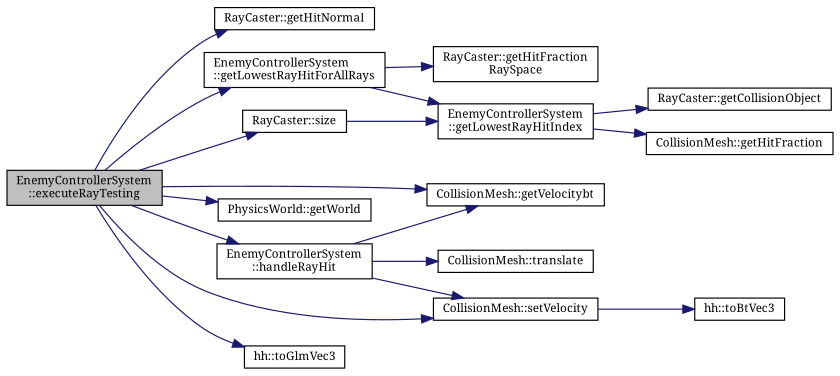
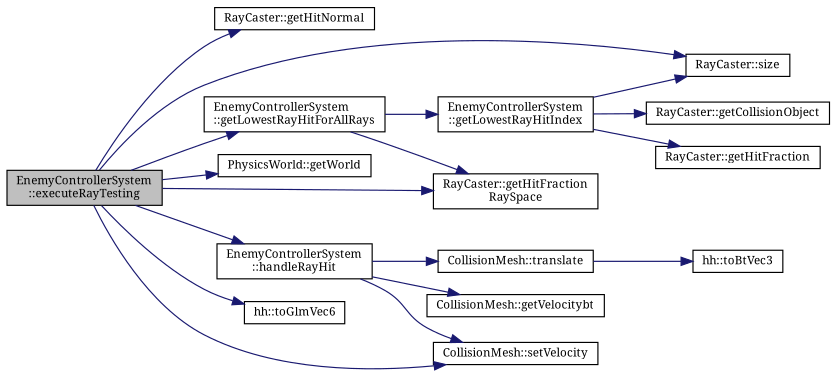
edge "RayCaster::size" -> "EnemyControllerSystem ::getLowestRayHitIndex": reversed
node "CollisionMesh::getHitFraction": label "CollisionMesh::getHitFraction" -> "RayCaster::getHitFraction"
edge "EnemyControllerSystem ::executeRayTesting" -> "CollisionMesh::getVelocitybt": now "EnemyControllerSystem ::executeRayTesting" -> "RayCaster::getHitFraction RaySpace"
edge "CollisionMesh::setVelocity" -> "hh::toBtVec3": now "CollisionMesh::translate" -> "hh::toBtVec3"
node "hh::toGlmVec3": label "hh::toGlmVec3" -> "hh::toGlmVec6"
